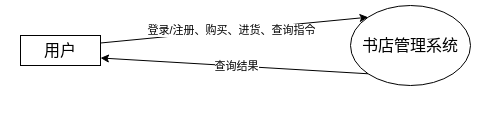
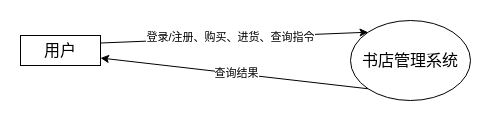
node "书店管理系统": moved (411, 46) -> (411, 61)
